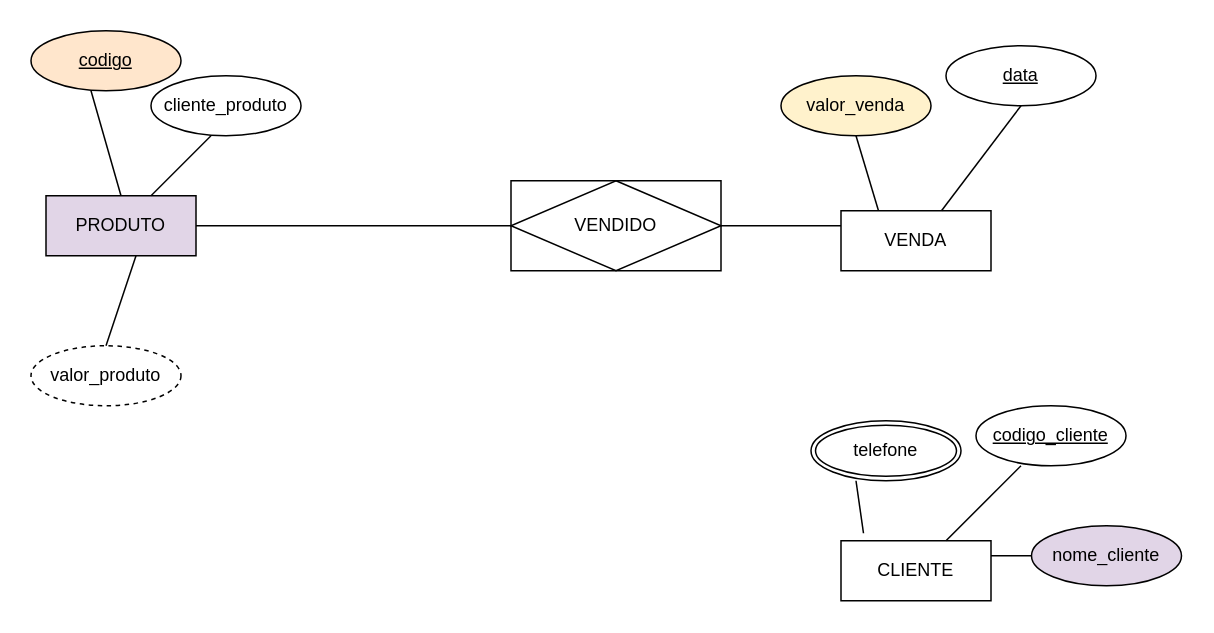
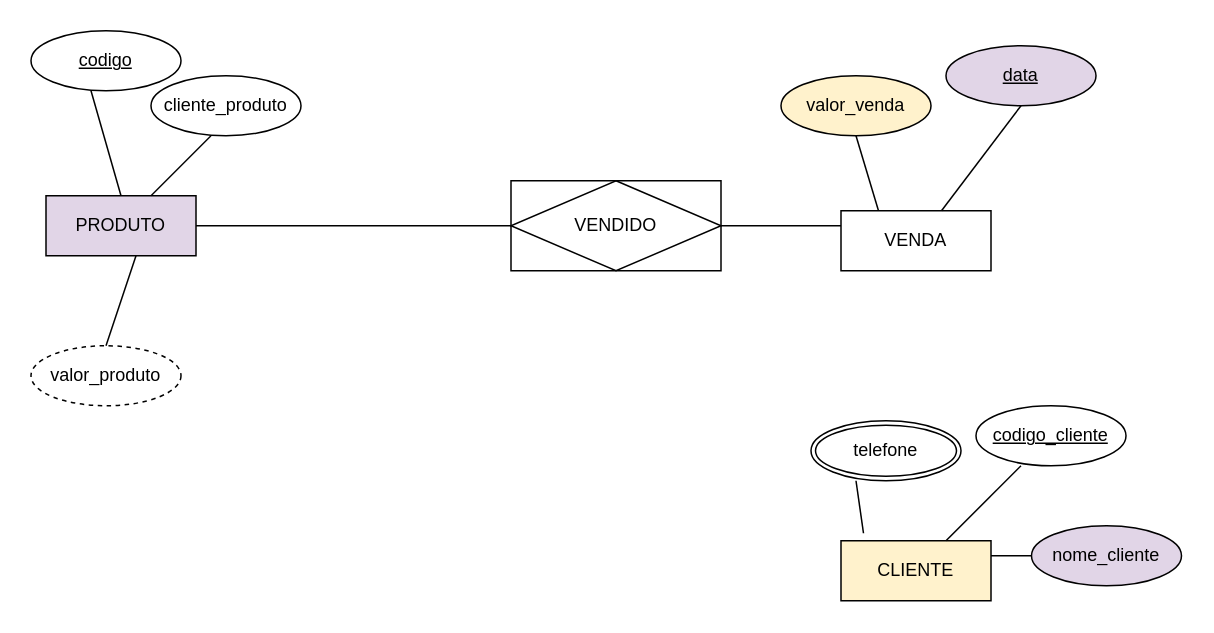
node "codigo": fillcolor #ffe6cc -> #ffffff
node "data": fillcolor #ffffff -> #e1d5e7
node "CLIENTE": fillcolor #ffffff -> #fff2cc
